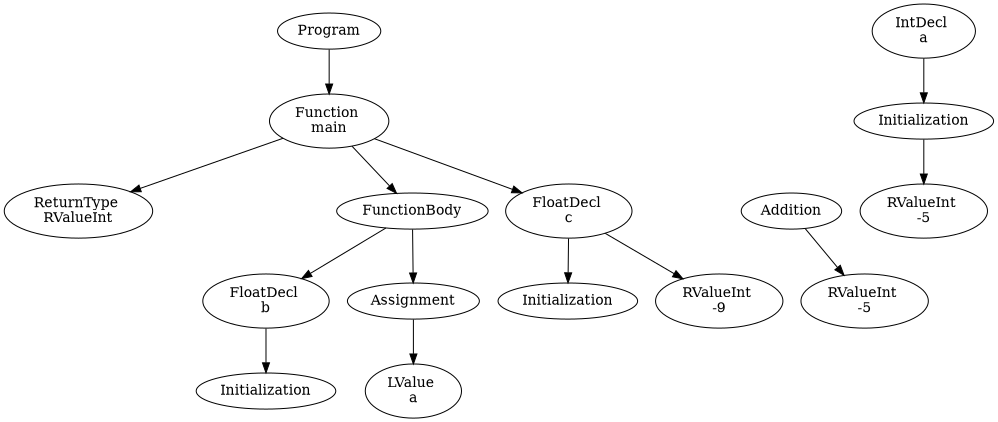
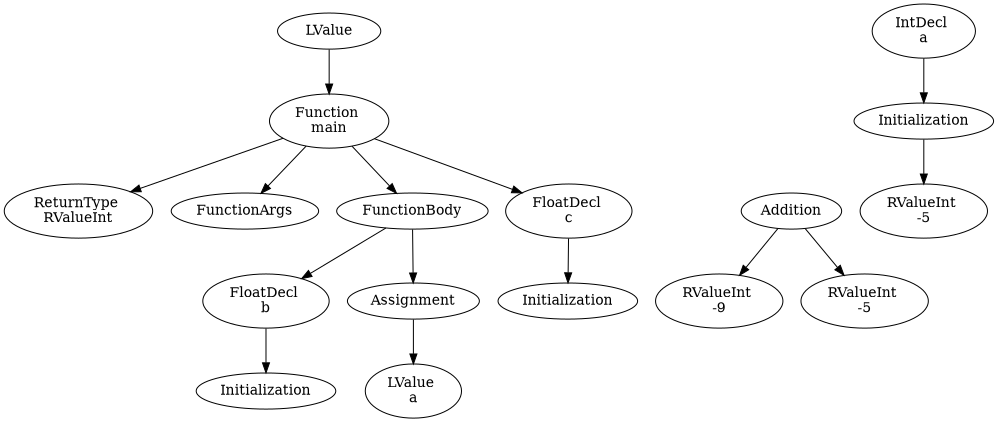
node "Program": label "Program" -> "LValue"
node "FunctionArgs": added
edge "FloatDecl c" -> "RValueInt -9": now "Addition" -> "RValueInt -9"
